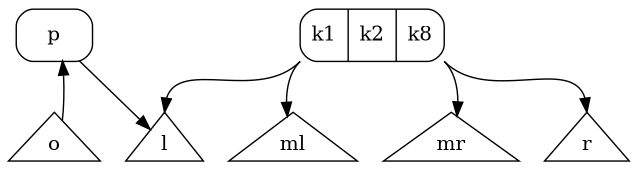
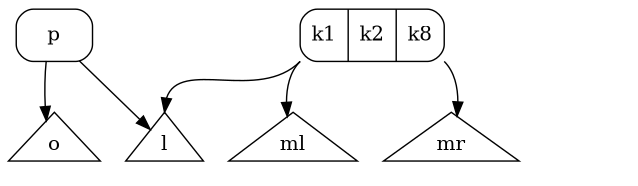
edge "o" -> "p": reversed
node "r": removed
